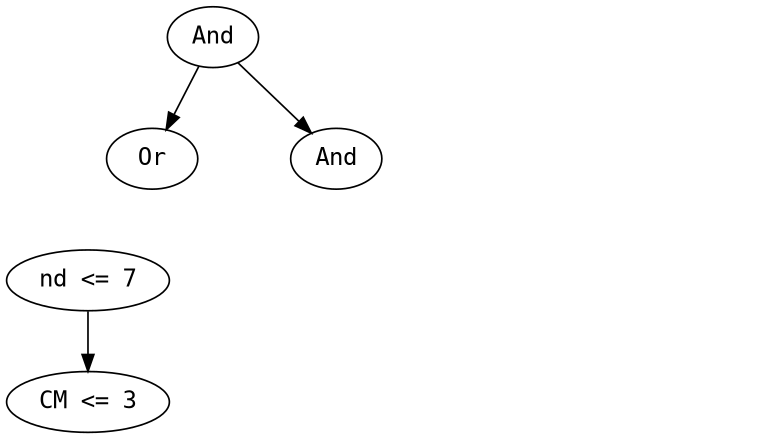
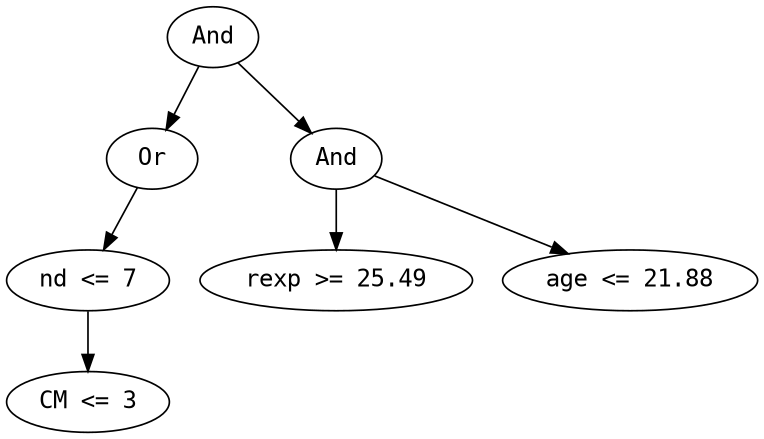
edge "Or" -> "nd <= 7": added
node "rexp >= 25.49": added
node "age <= 21.88": added
